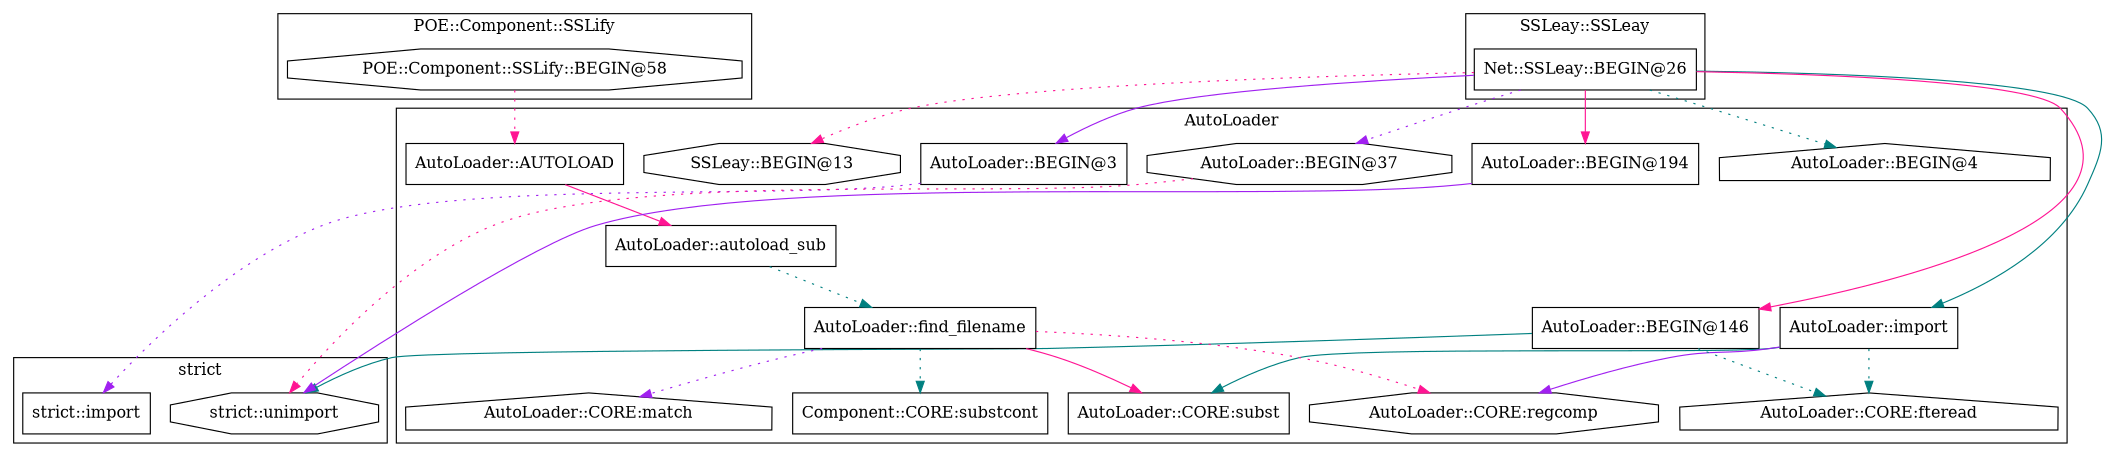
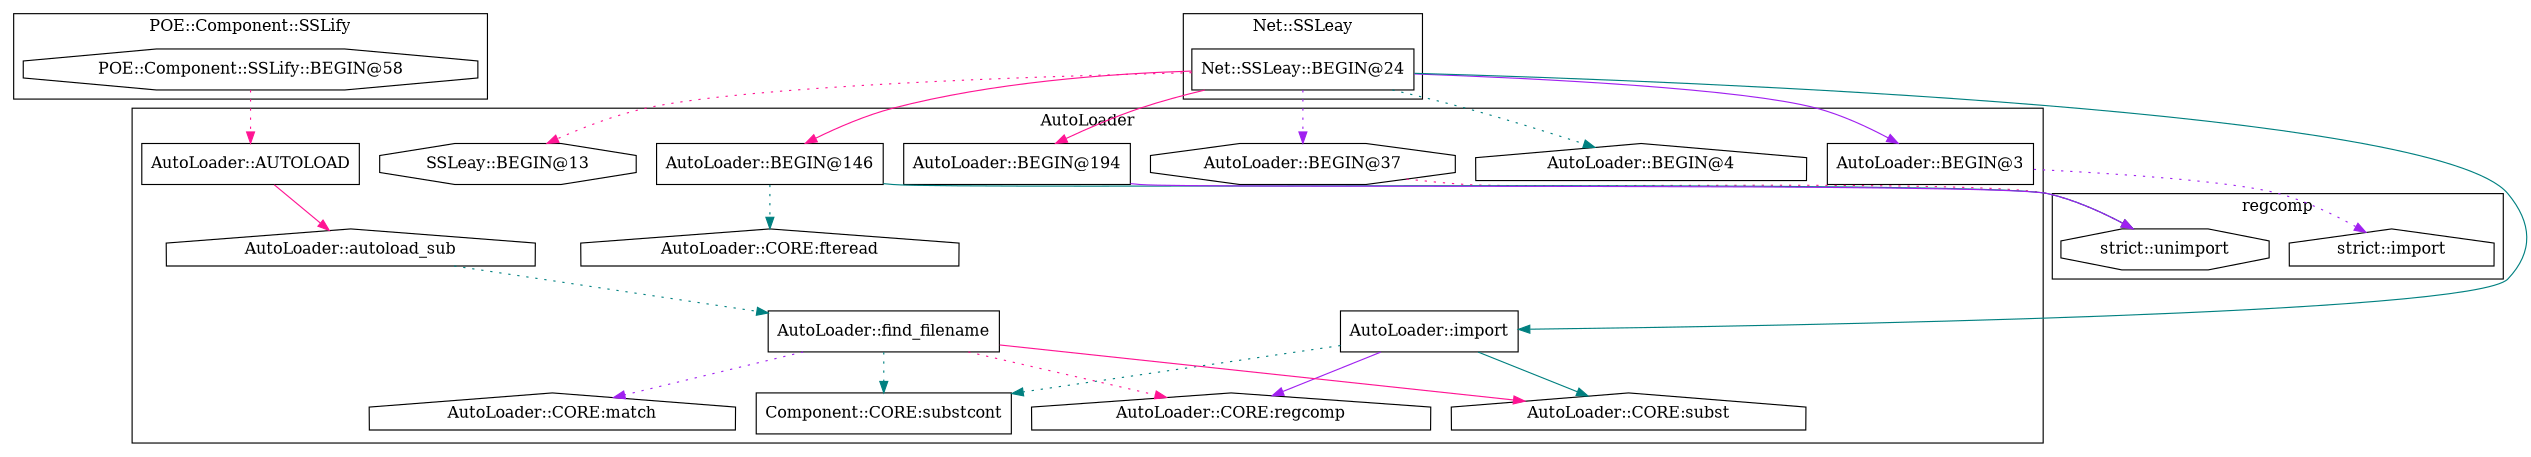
cluster "SSLeay::SSLeay": label "SSLeay::SSLeay" -> "Net::SSLeay"
node "Net::SSLeay::BEGIN@26": label "Net::SSLeay::BEGIN@26" -> "Net::SSLeay::BEGIN@24"
node "AutoLoader::autoload_sub": shape box -> house
edge "AutoLoader::import" -> "AutoLoader::CORE:fteread": now "AutoLoader::import" -> "Component::CORE:substcont"
cluster "strict": label "strict" -> "regcomp"
node "strict::import": shape box -> house
node "AutoLoader::CORE:subst": shape box -> house
node "AutoLoader::CORE:regcomp": shape octagon -> house
